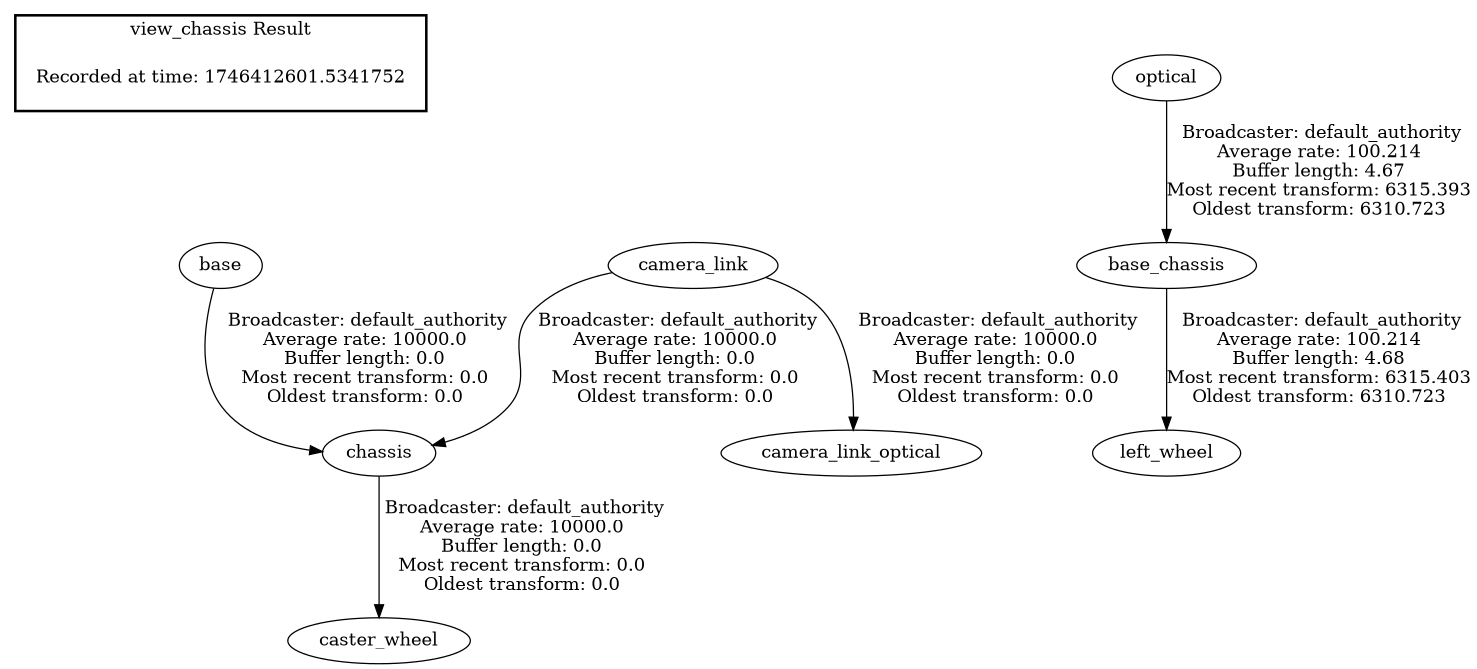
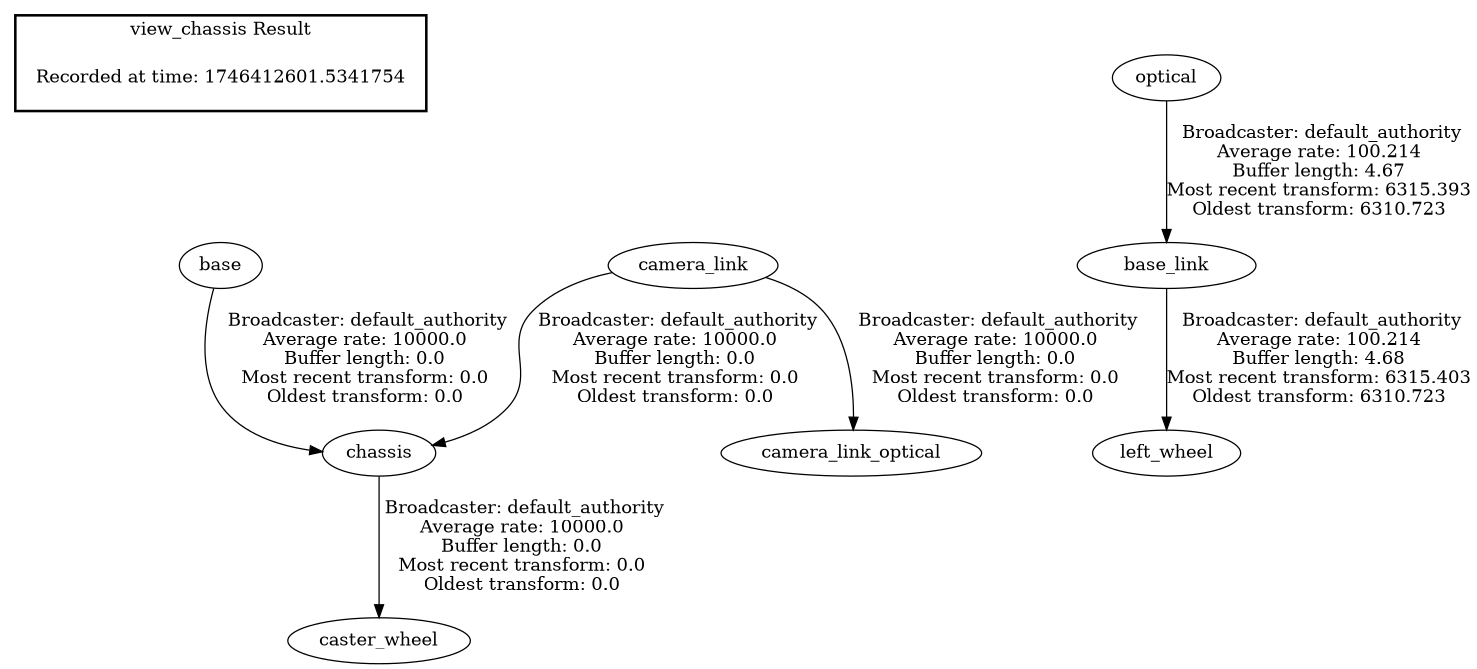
node "Recorded at time: 1746412601.5341752": label "Recorded at time: 1746412601.5341752" -> "Recorded at time: 1746412601.5341754"
node "base_chassis": label "base_chassis" -> "base_link"
